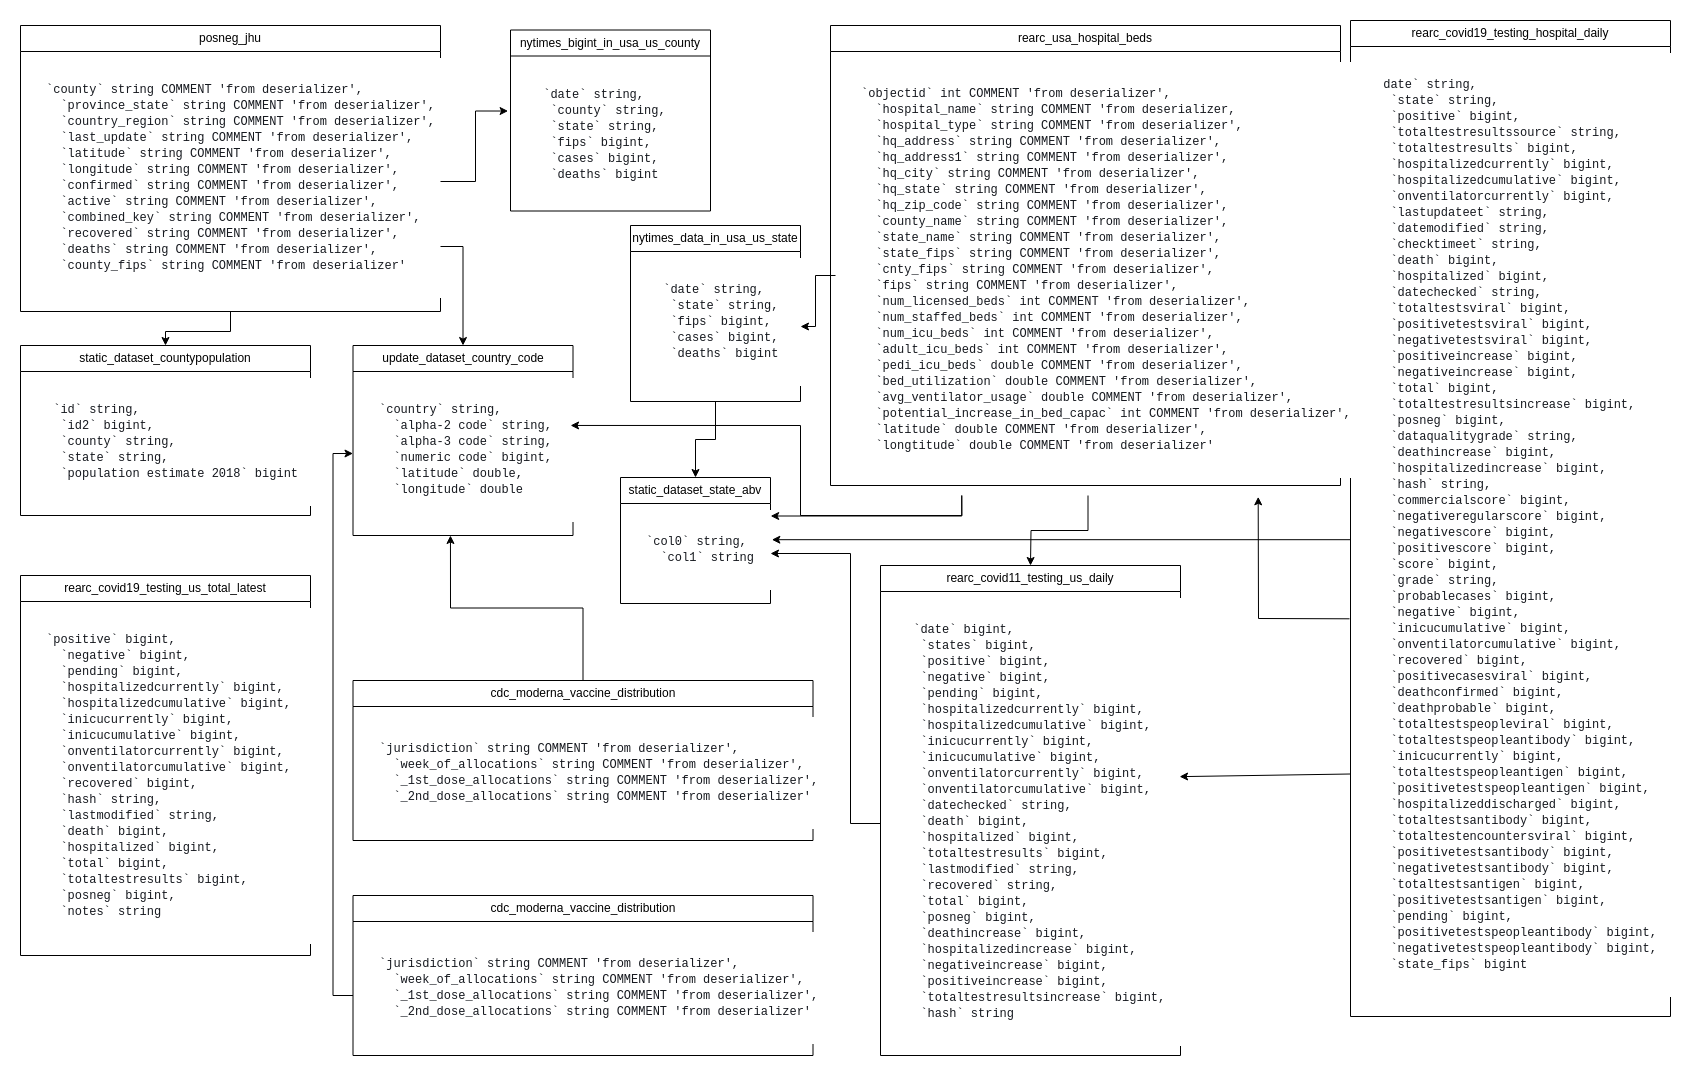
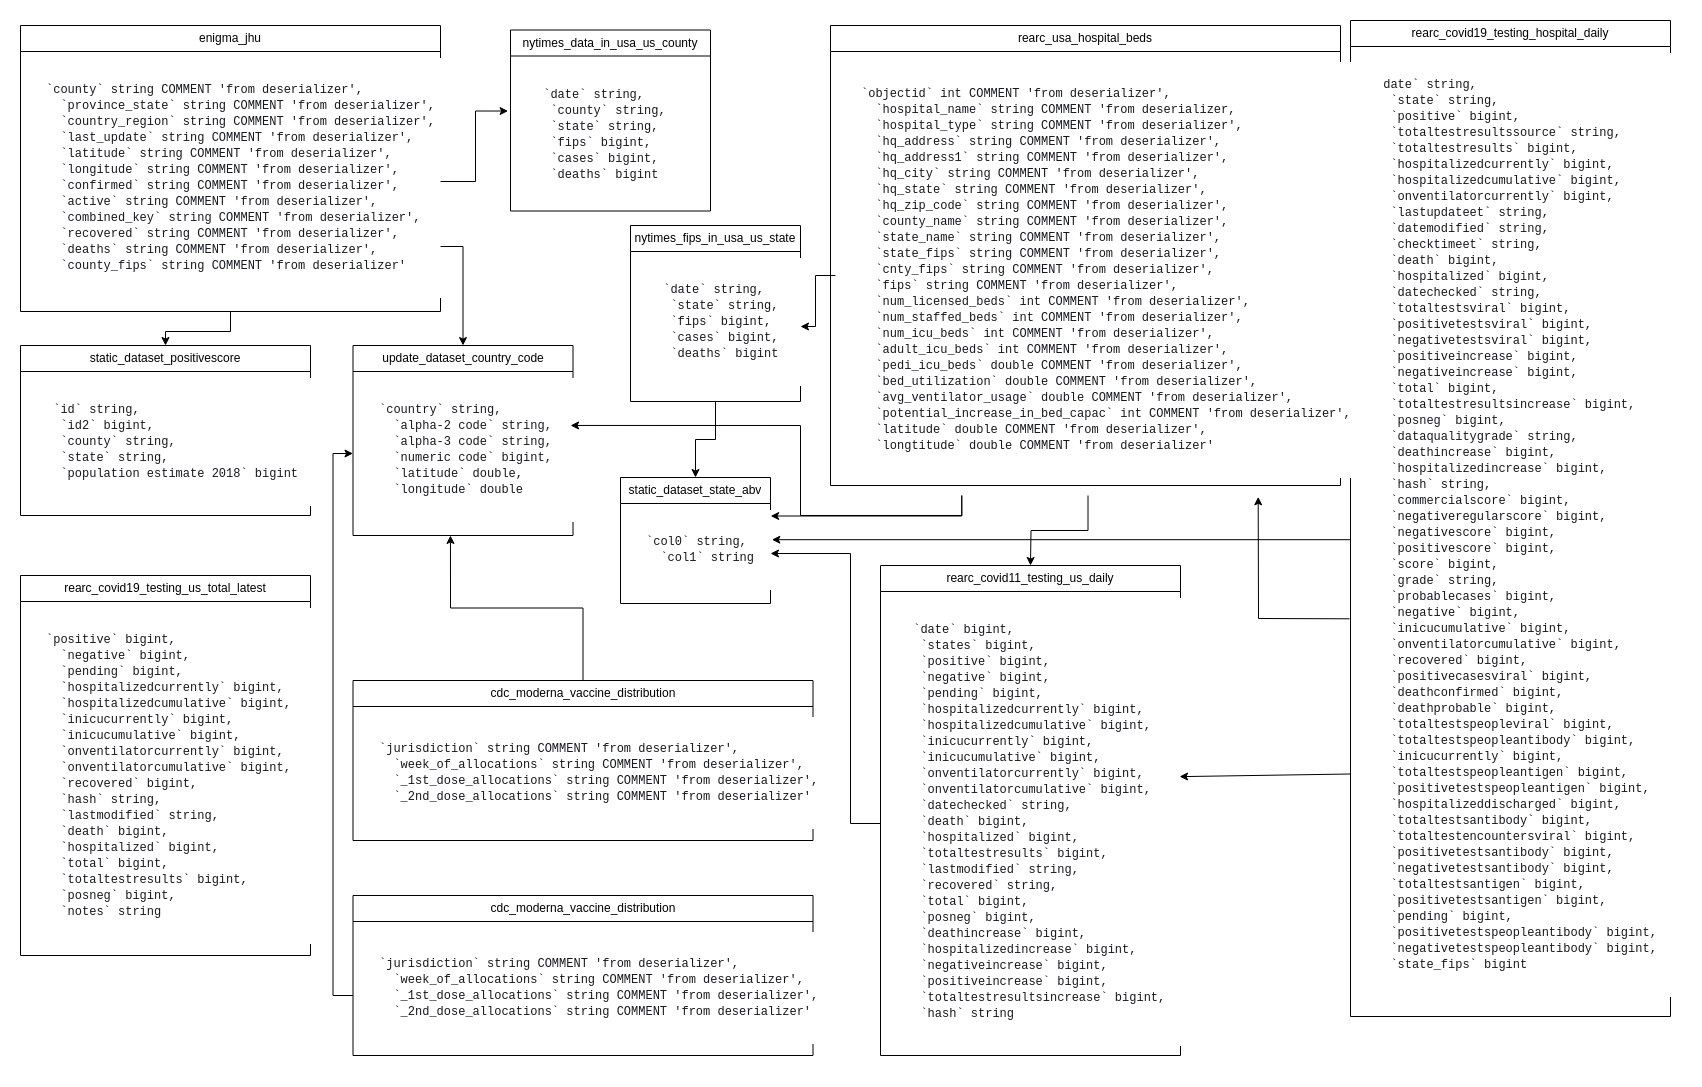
node "posneg_jhu": label "posneg_jhu" -> "enigma_jhu"
node "nytimes_bigint_in_usa_us_county": label "nytimes_bigint_in_usa_us_county" -> "nytimes_data_in_usa_us_county"
node "nytimes_data_in_usa_us_state": label "nytimes_data_in_usa_us_state" -> "nytimes_fips_in_usa_us_state"
node "static_dataset_countypopulation": label "static_dataset_countypopulation" -> "static_dataset_positivescore"
